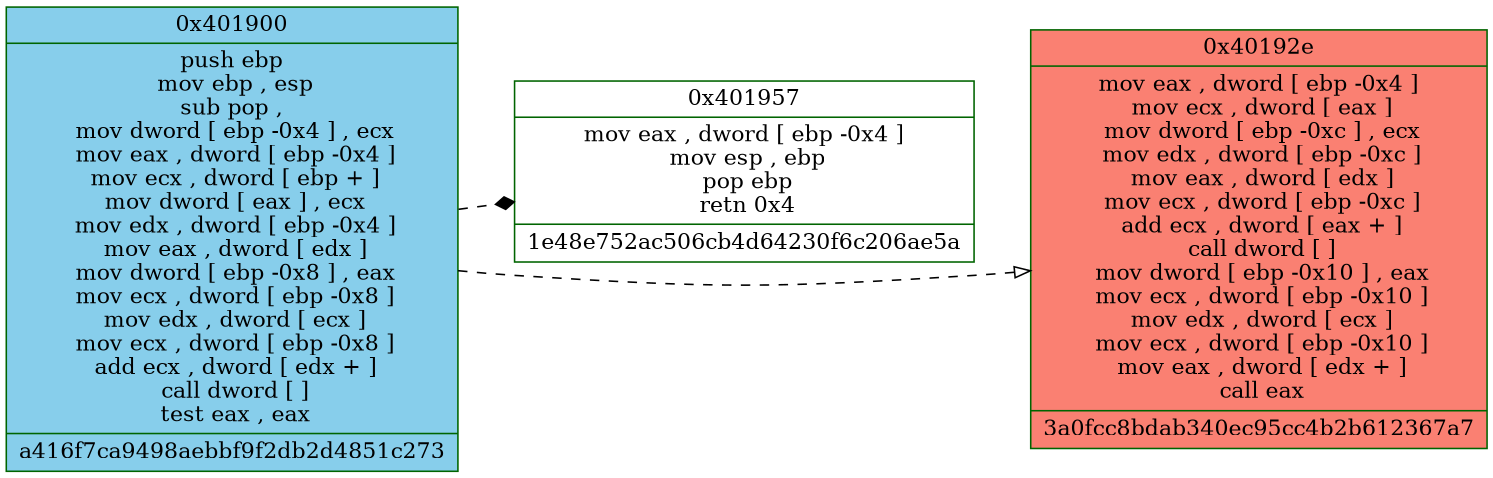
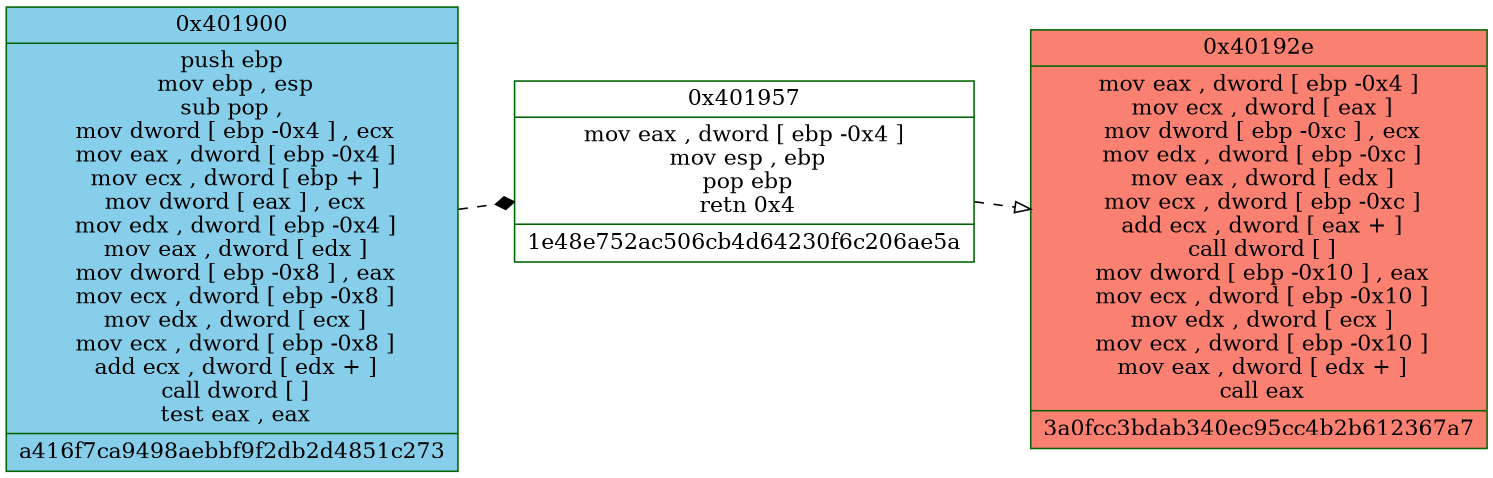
edge "0x401900" -> "0x40192e": now "0x401957" -> "0x40192e"
node "0x40192e": text "3a0fcc8bdab340ec95cc4b2b612367a7" -> "3a0fcc3bdab340ec95cc4b2b612367a7"
